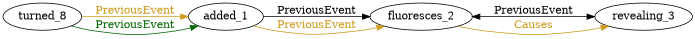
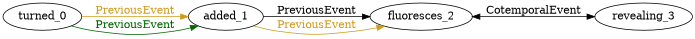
edge "fluoresces_2" -- "revealing_3": label "PreviousEvent" -> "CotemporalEvent"
node "turned_8": label "turned_8" -> "turned_0"
edge "fluoresces_2" -> "revealing_3": removed, label "Causes"
